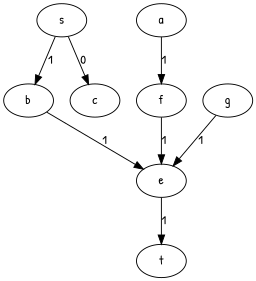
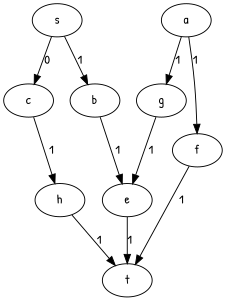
edge "a" -> "g": added, label "1"
edge "f" -> "e": now "f" -> "t"
node "h": added
